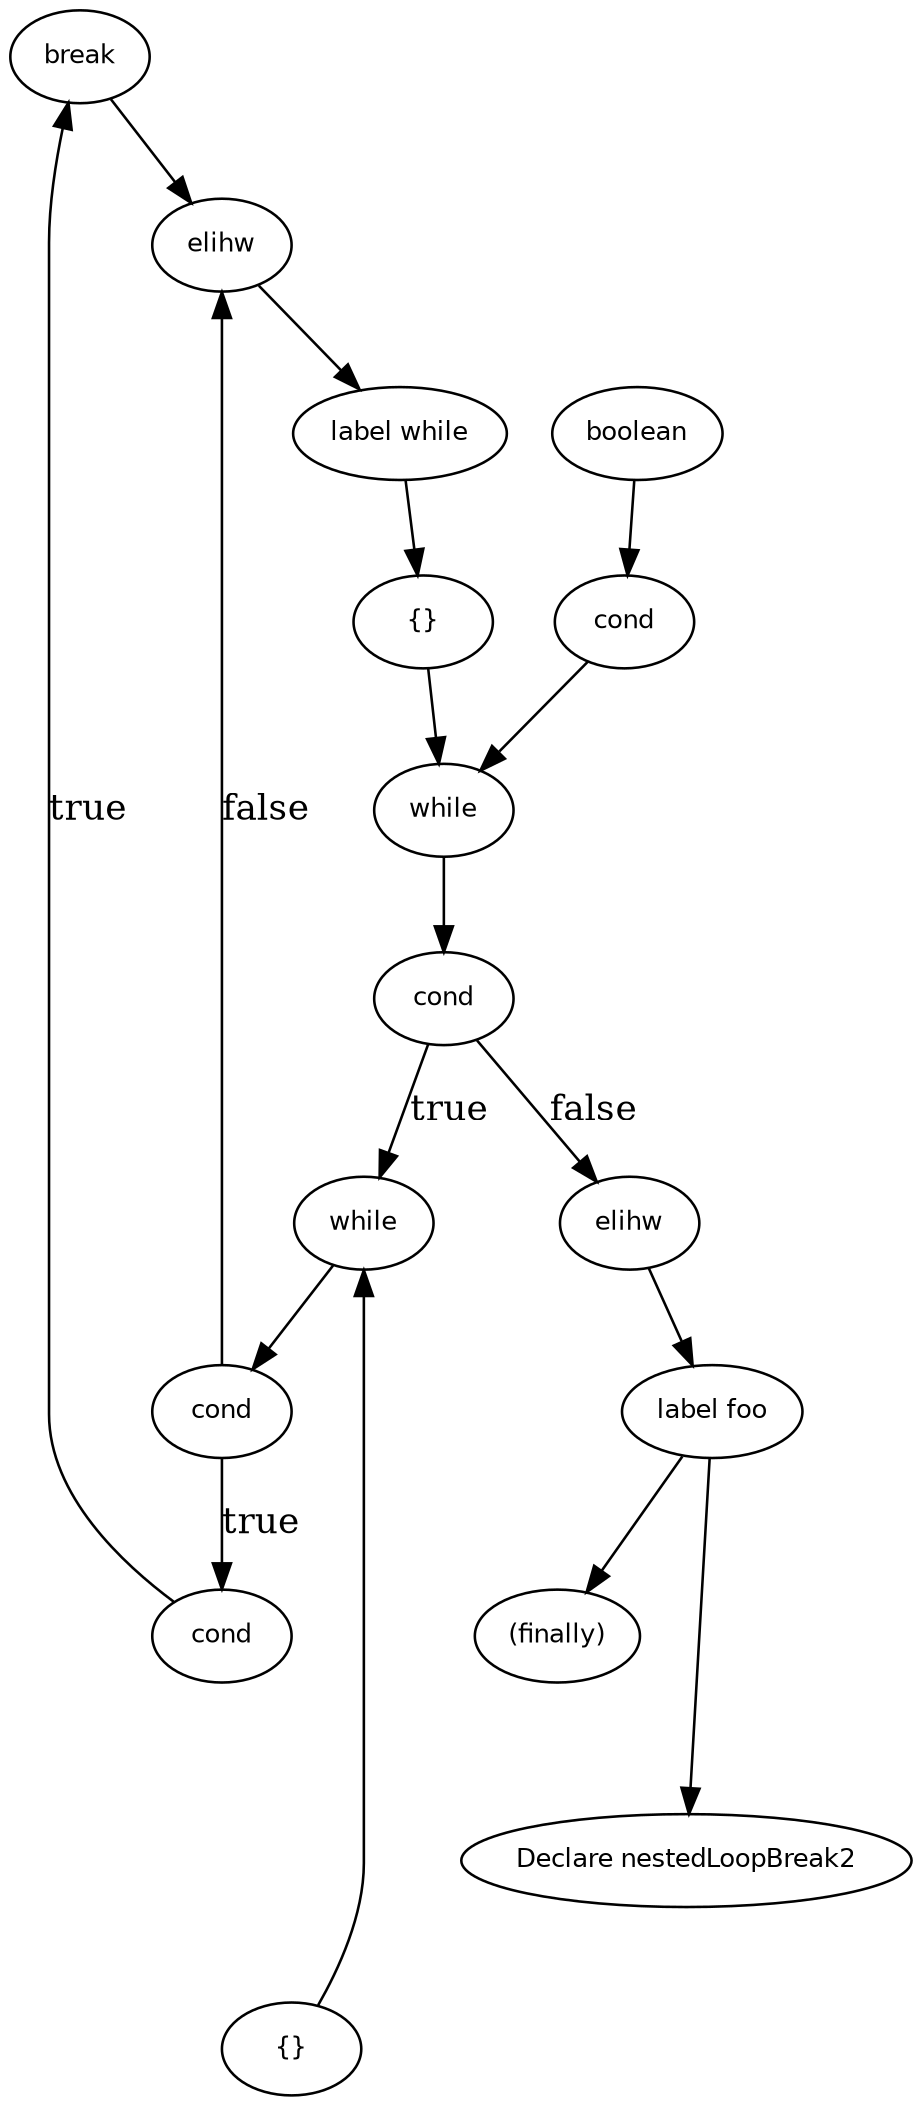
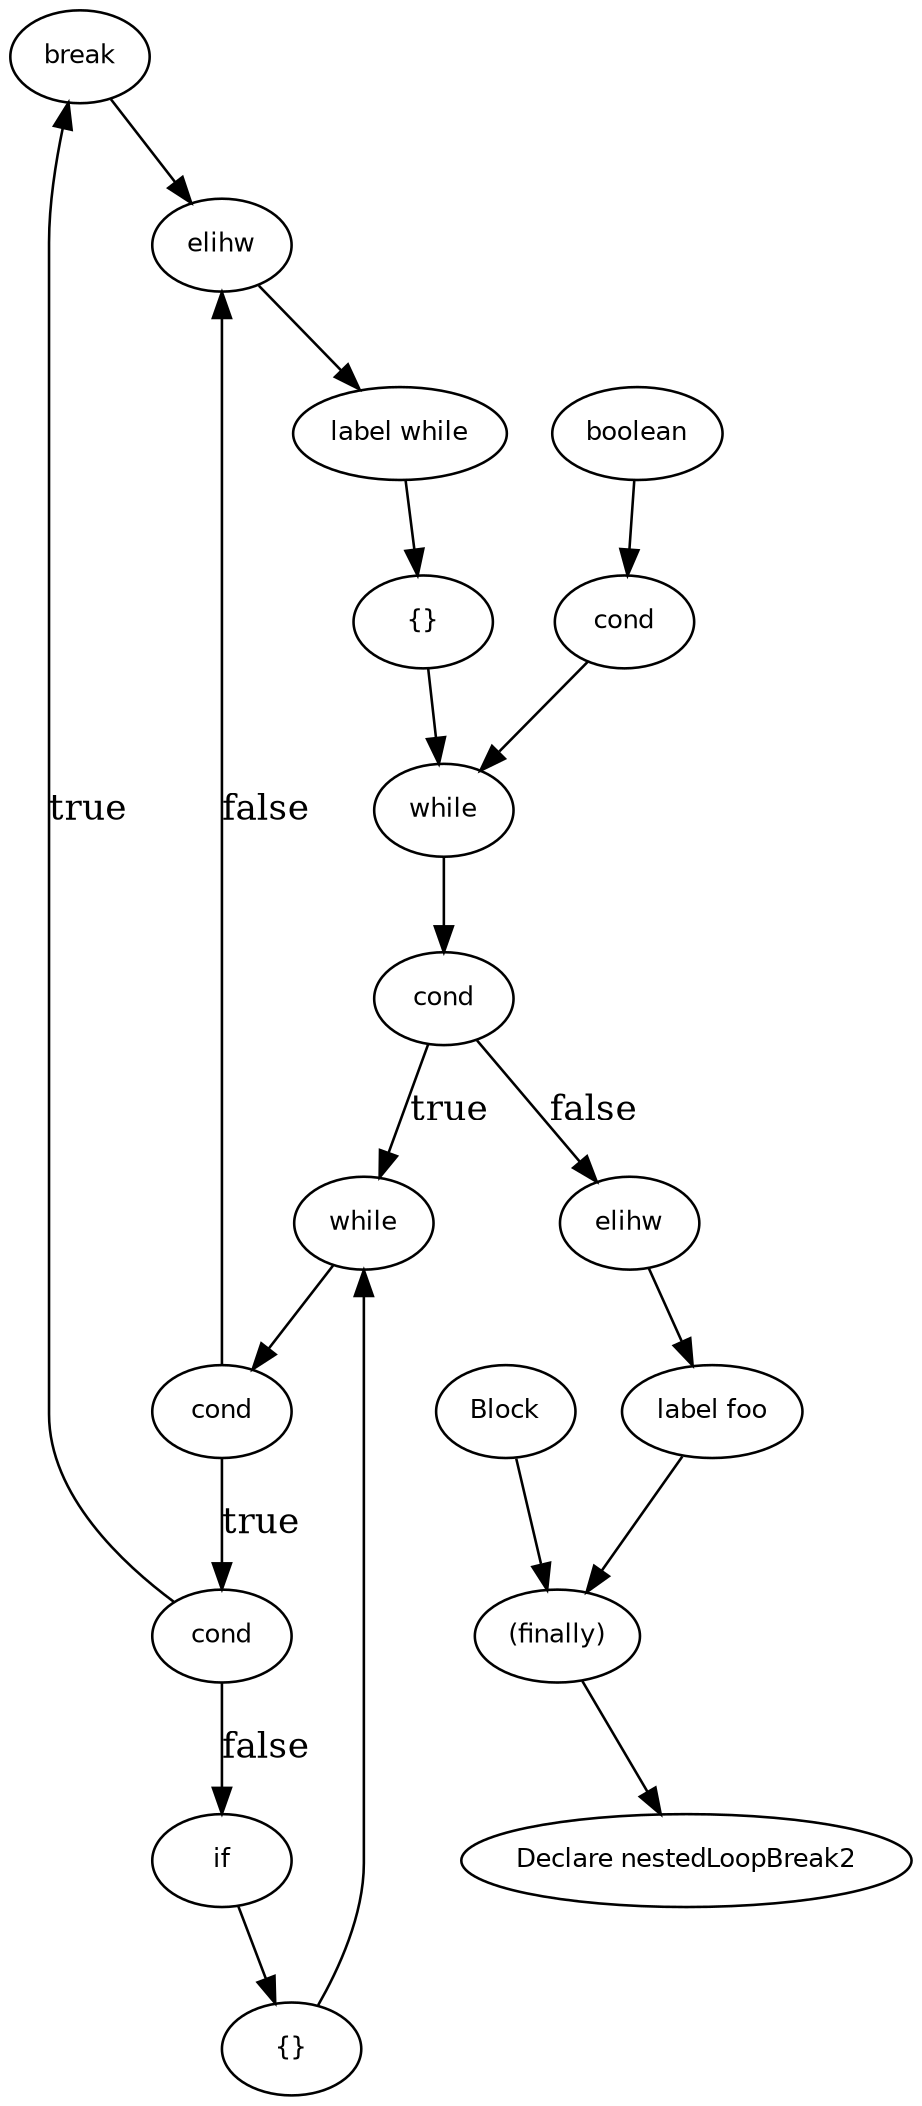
node "Block": added
edge "label foo" -> "Declare nestedLoopBreak2": now "(finally)" -> "Declare nestedLoopBreak2"
node "if": added
